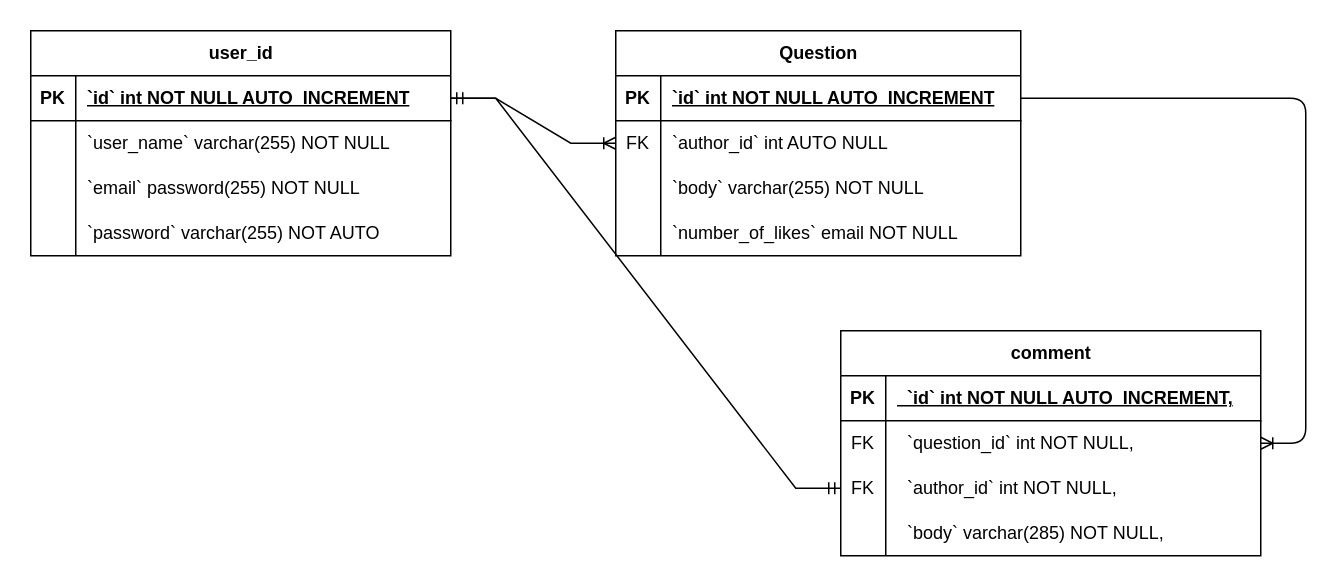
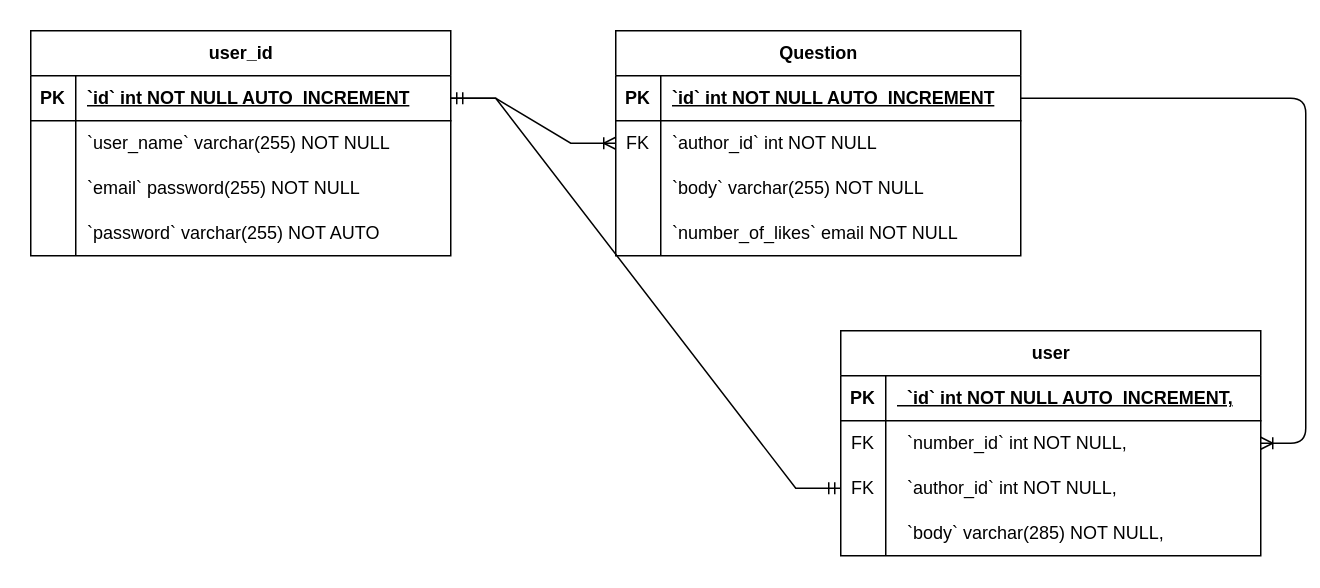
node "`author_id` int AUTO NULL": label "`author_id` int AUTO NULL" -> "`author_id` int NOT NULL"
node "comment": label "comment" -> "user"
node "`question_id` int NOT NULL,": label "`question_id` int NOT NULL," -> "`number_id` int NOT NULL,"
